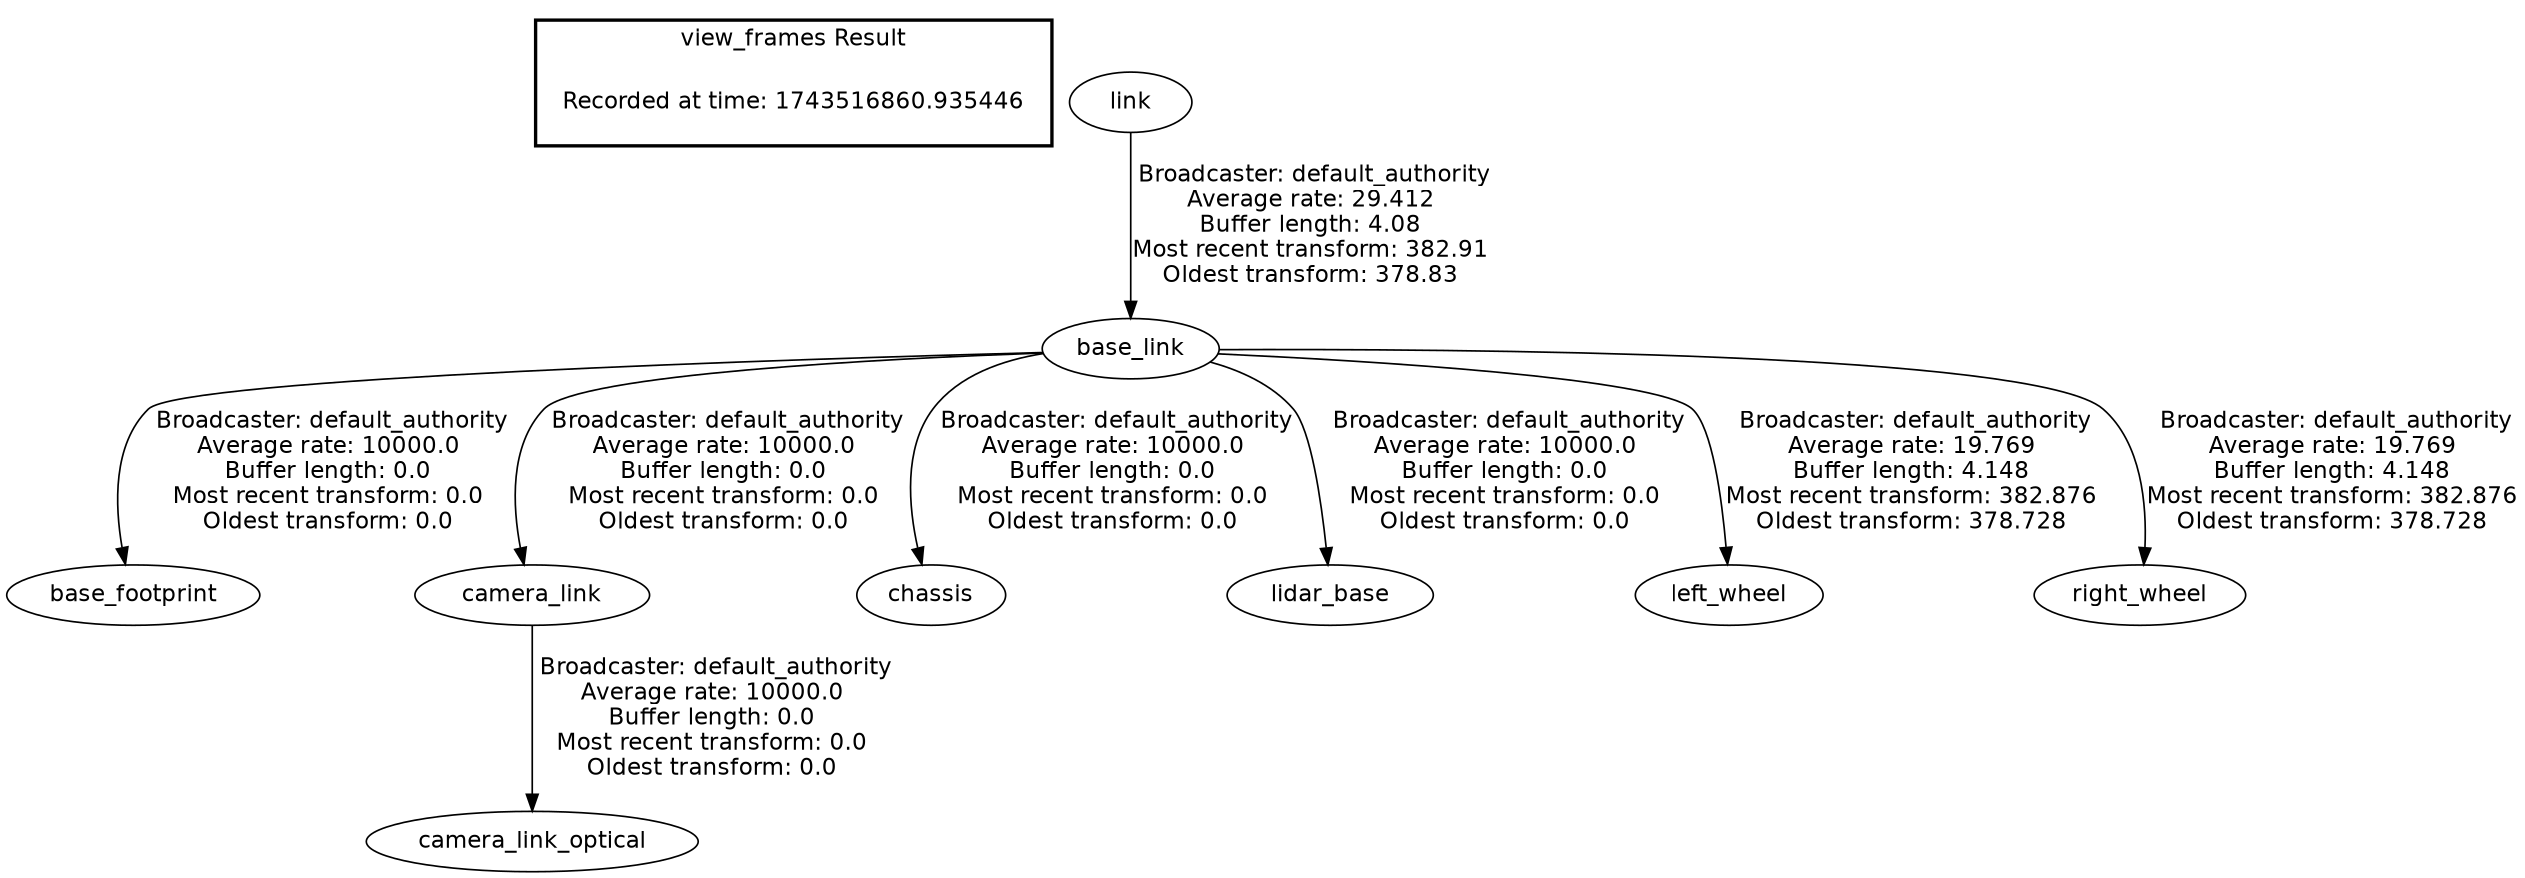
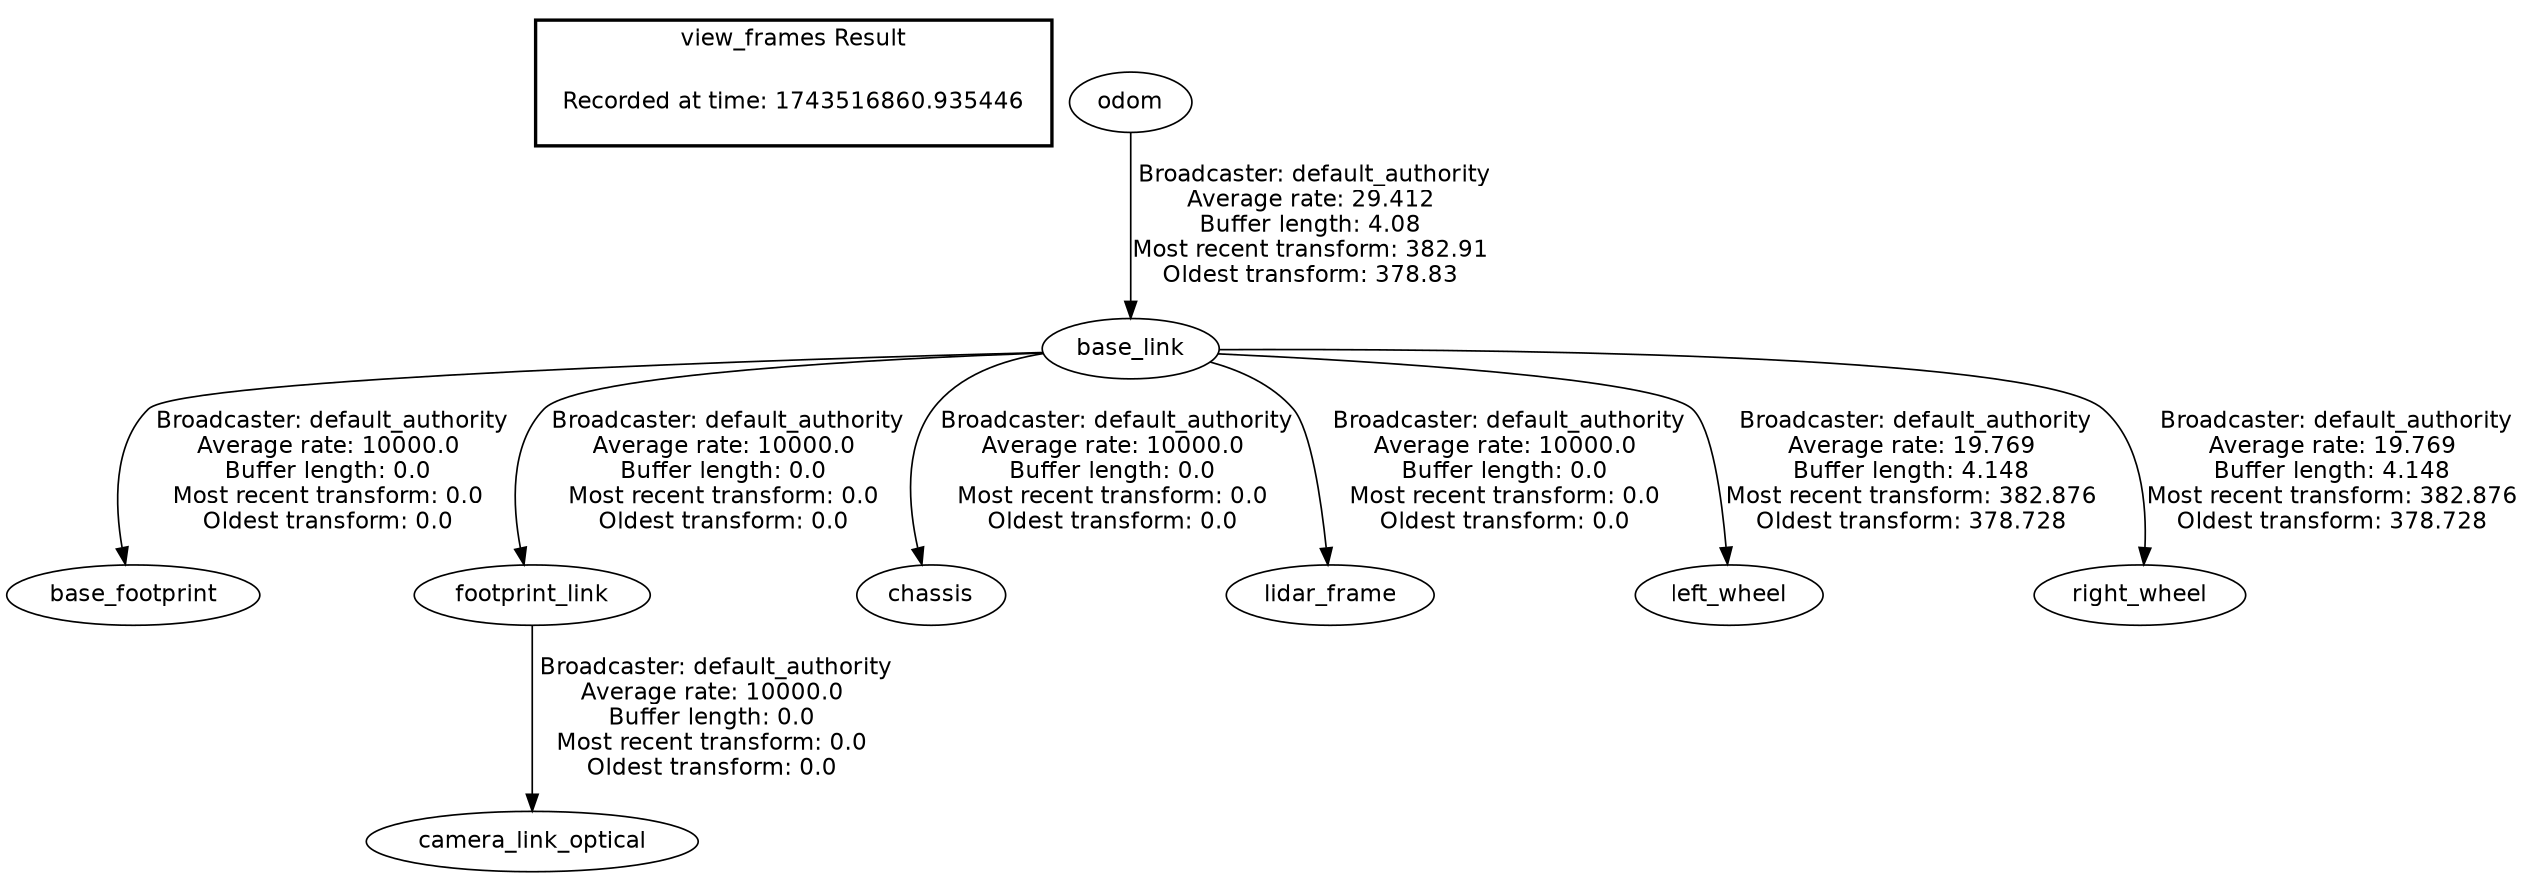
node "link": label "link" -> "odom"
node "camera_link": label "camera_link" -> "footprint_link"
node "lidar_base": label "lidar_base" -> "lidar_frame"
